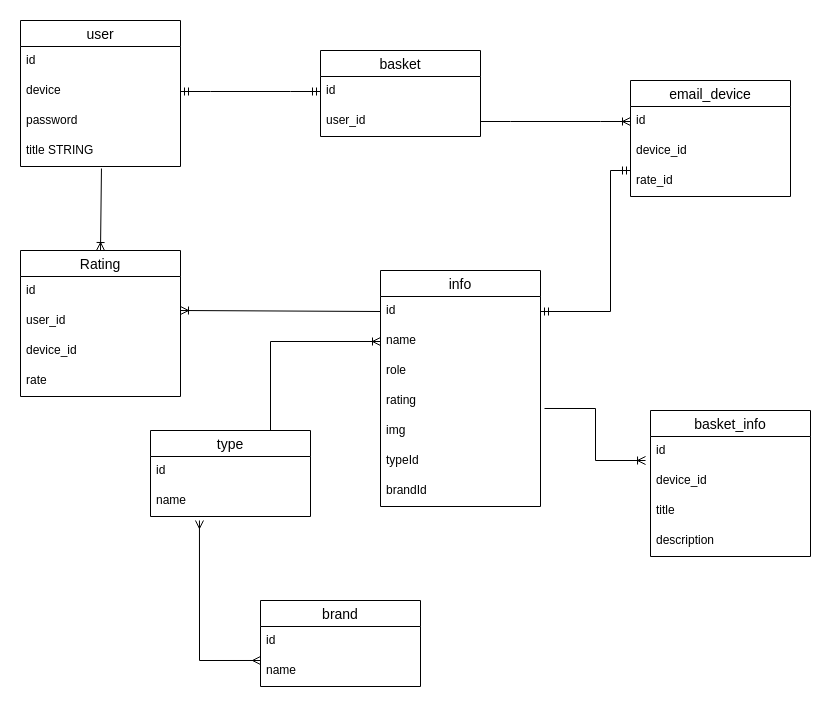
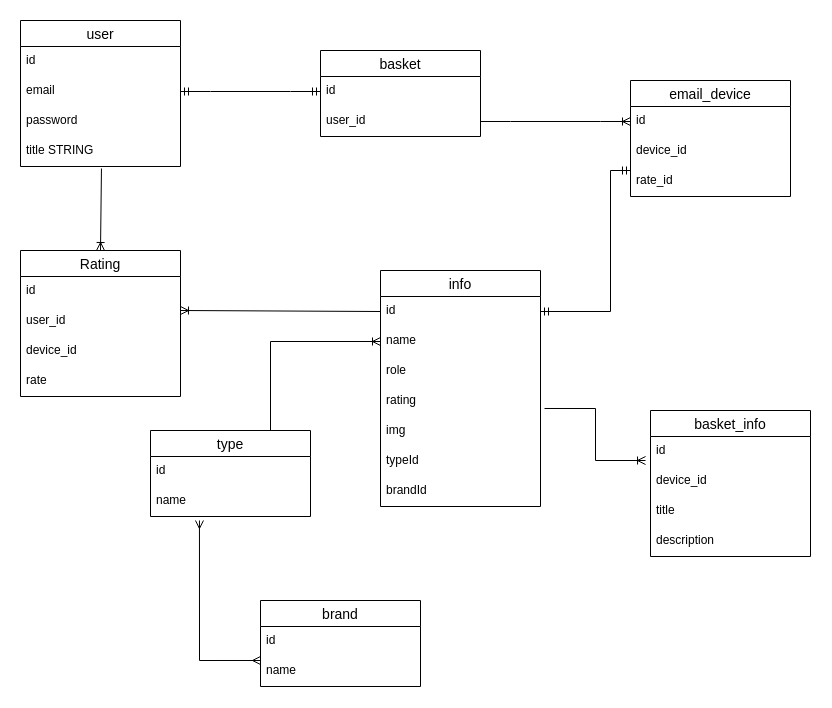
node "device": label "device" -> "email"
